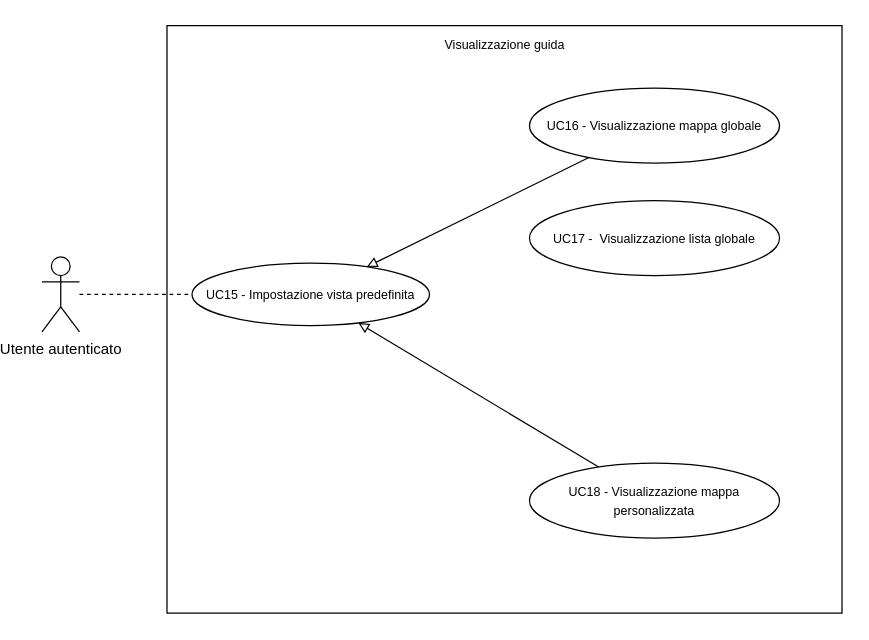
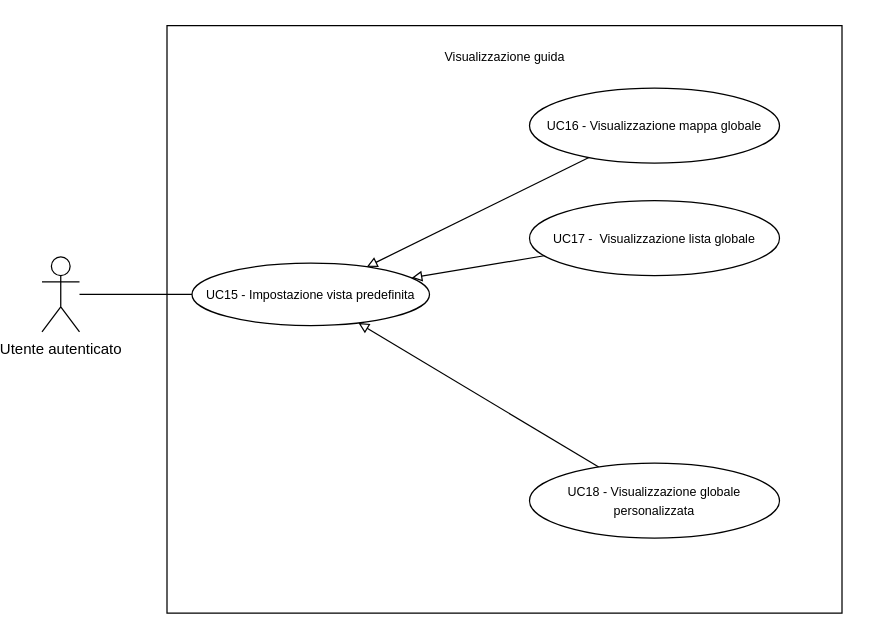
node "Visualizzazione guida": moved (504, 44) -> (504, 57)
edge "UC17 - Visualizzazione lista globale" -> "UC15 - Impostazione vista predefinita": added
edge "Utente autenticato" -- "UC15 - Impostazione vista predefinita": style dashed -> solid
node "UC18 - Visualizzazione mappa personalizzata": label "UC18 - Visualizzazione mappa personalizzata" -> "UC18 - Visualizzazione globale personalizzata"
